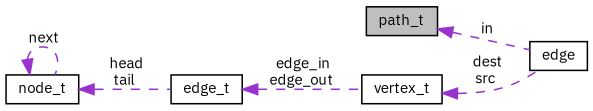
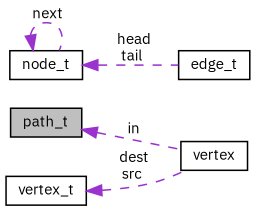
node "edge": label "edge" -> "vertex"
edge "vertex_t" -> "edge_t": removed, label "edge_in edge_out"
